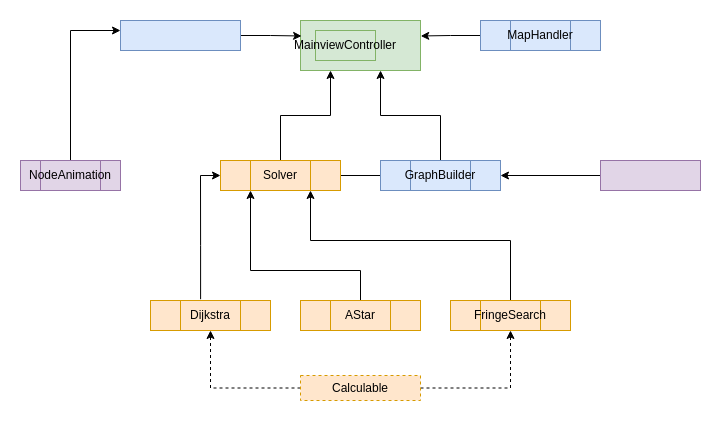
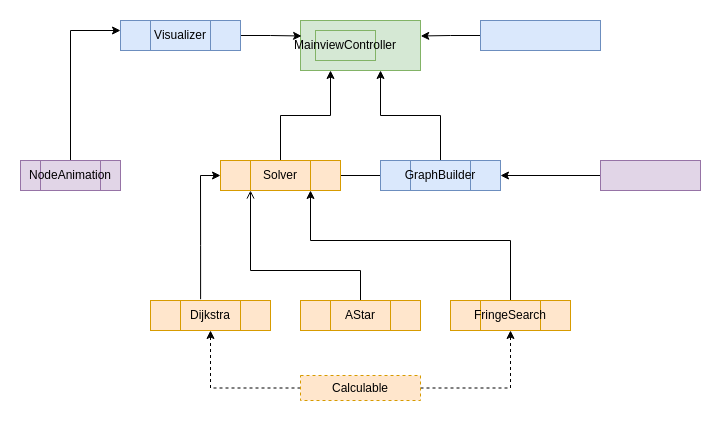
node "Visualizer": added
node "MapHandler": removed
edge "AStar" -> "Solver": arrowhead classic -> open
